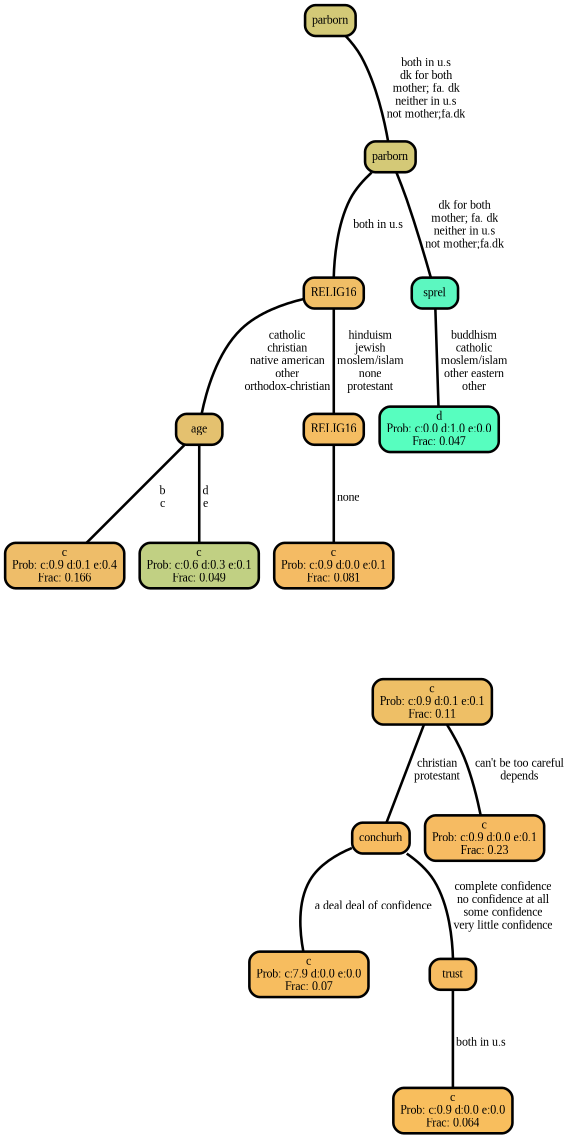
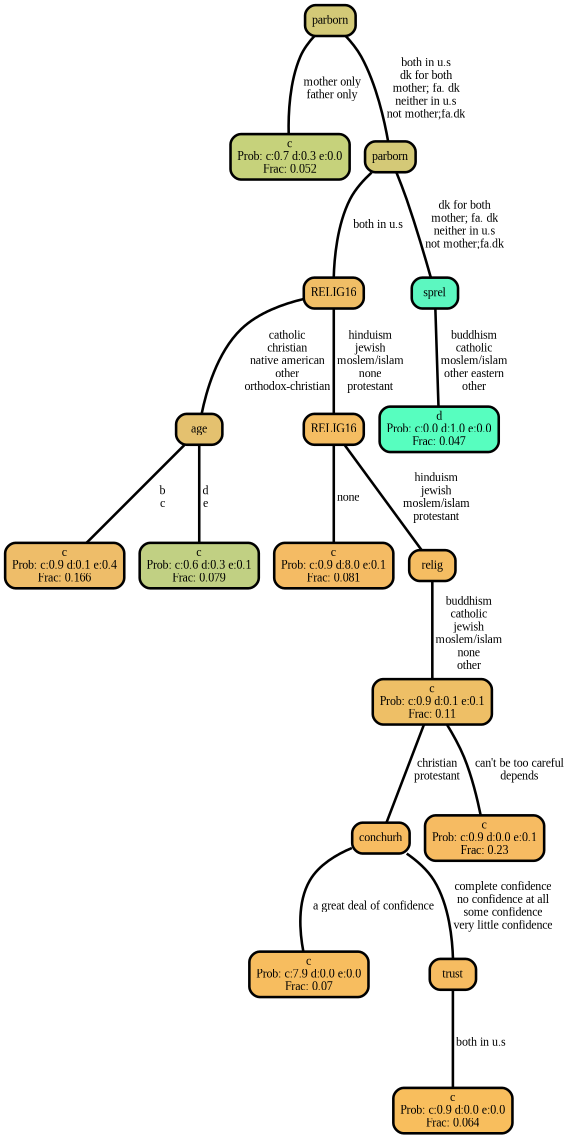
node "c Prob: c:0.7 d:0.3 e:0.0 Frac: 0.052": added
node "c Prob: c:0.6 d:0.3 e:0.1 Frac: 0.049": label "c Prob: c:0.6 d:0.3 e:0.1 Frac: 0.049" -> "c Prob: c:0.6 d:0.3 e:0.1 Frac: 0.079"
node "c Prob: c:0.9 d:0.0 e:0.1 Frac: 0.081": label "c Prob: c:0.9 d:0.0 e:0.1 Frac: 0.081" -> "c Prob: c:0.9 d:8.0 e:0.1 Frac: 0.081"
node "relig": added
edge "conchurh" -- "c Prob: c:7.9 d:0.0 e:0.0 Frac: 0.07": label " a deal deal of confidence" -> " a great deal of confidence"
